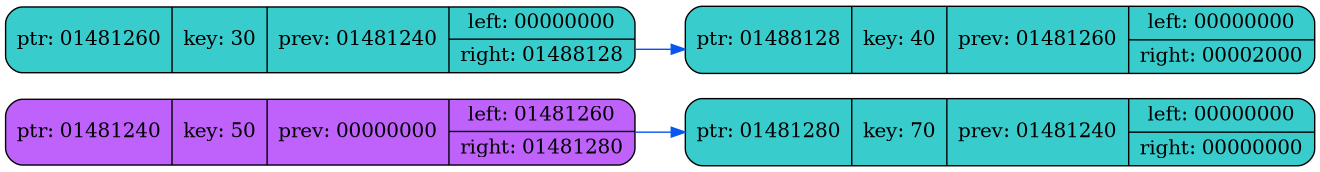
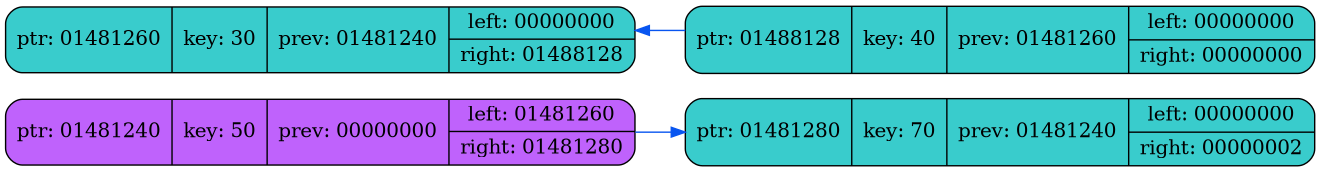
edge "ptr: 01481260" -> "ptr: 01488128": reversed
node "ptr: 01488128": text "right: 00002000" -> "right: 00000000"
node "ptr: 01481280": text "right: 00000000" -> "right: 00000002"
